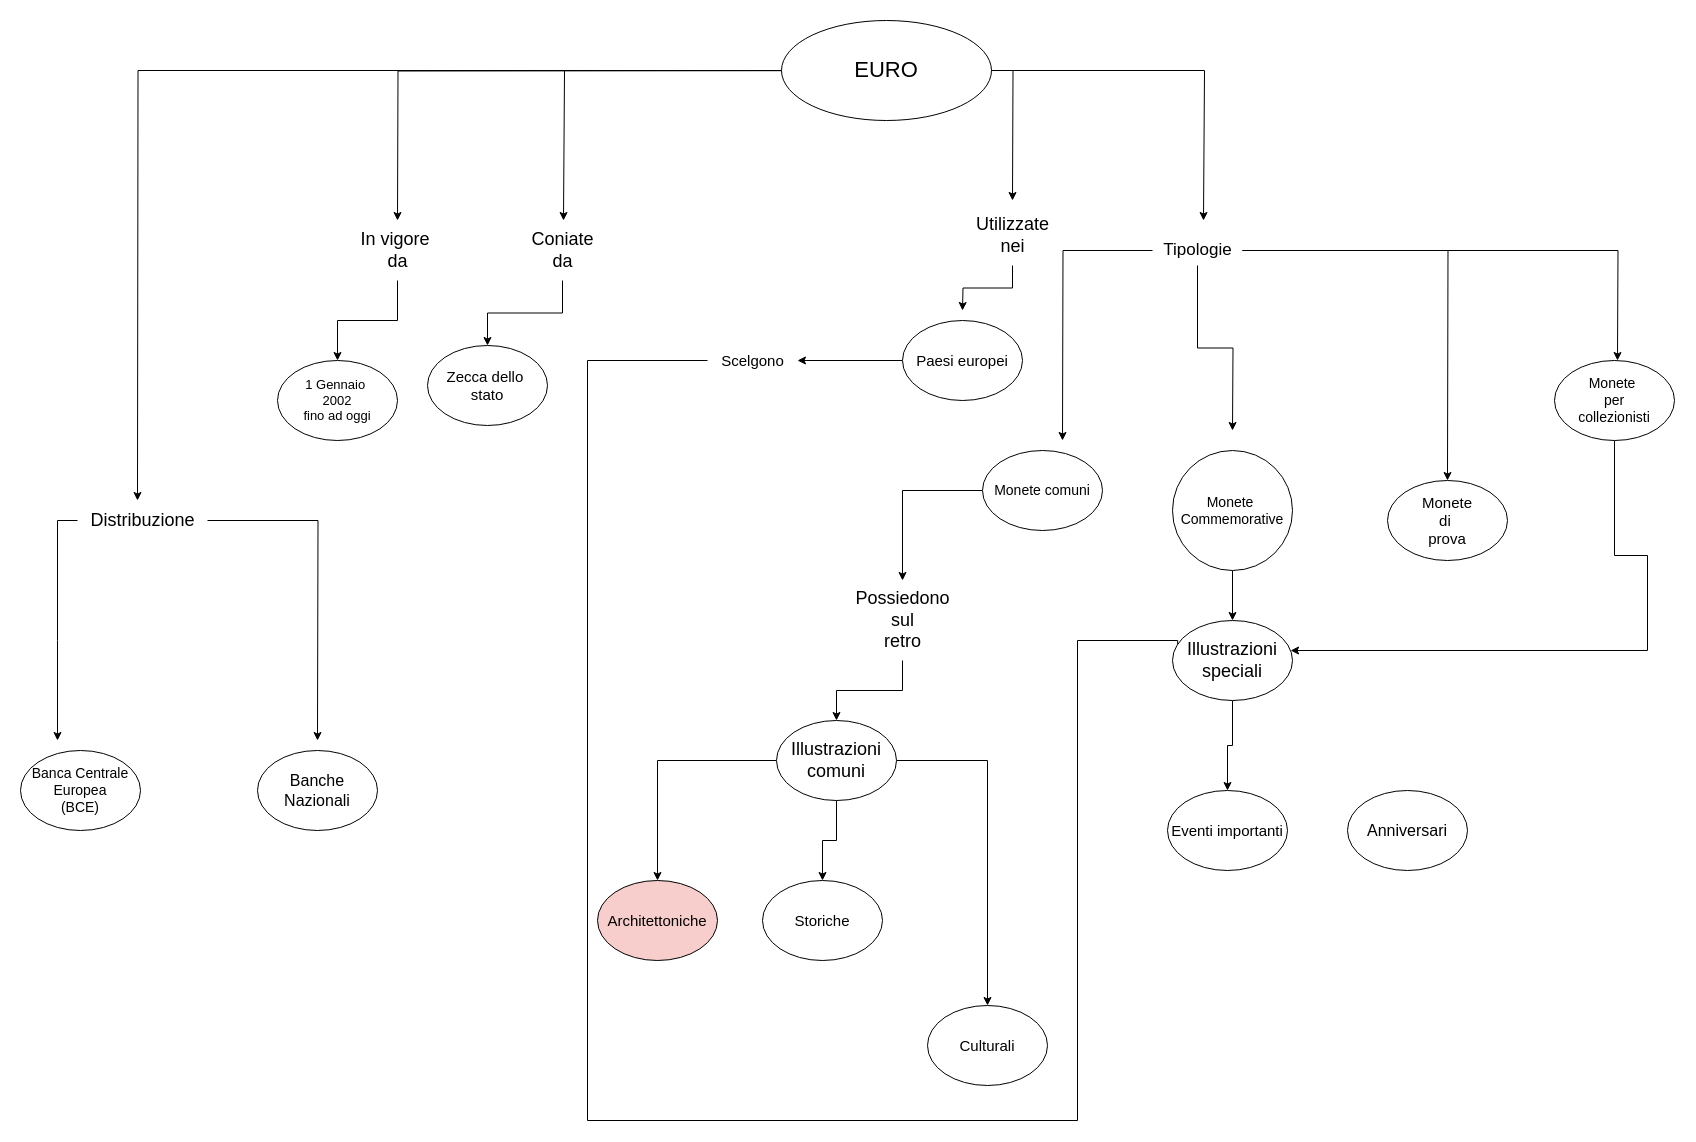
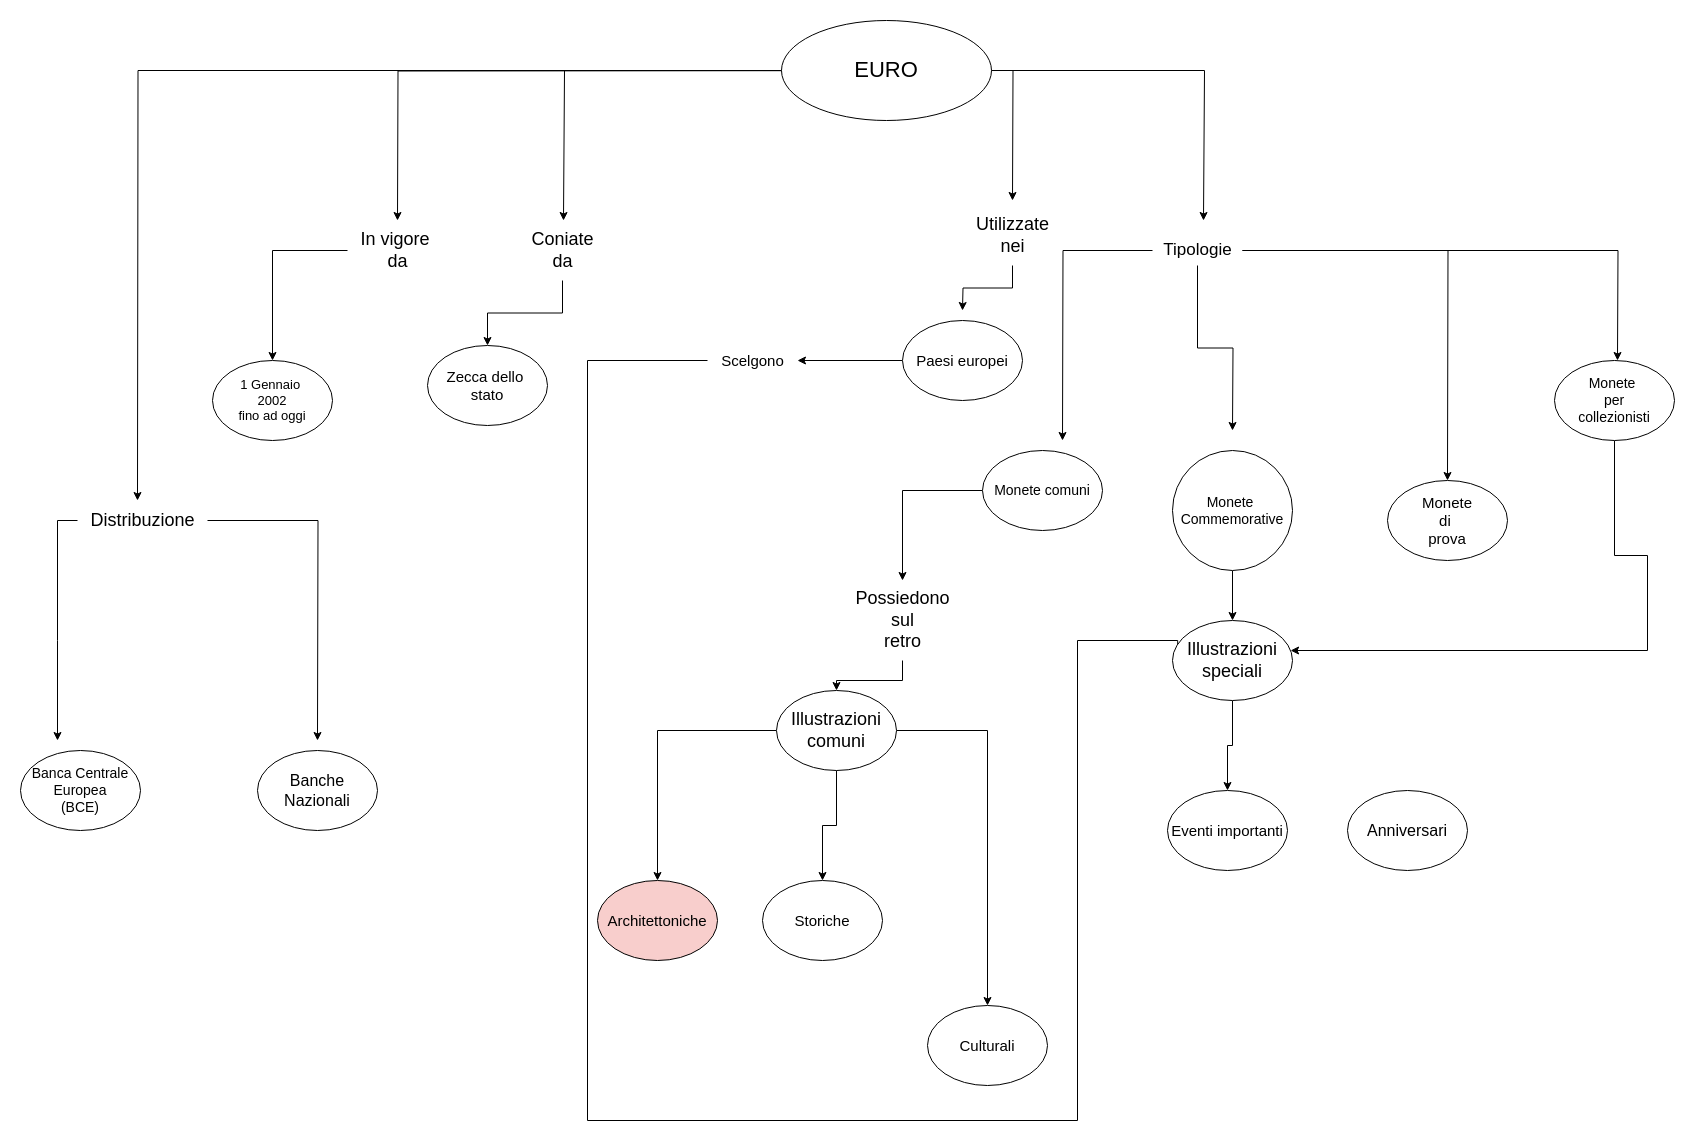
node "1 Gennaio 2002 fino ad oggi": moved (338, 401) -> (273, 401)
node "Illustrazioni comuni": moved (837, 761) -> (837, 731)
